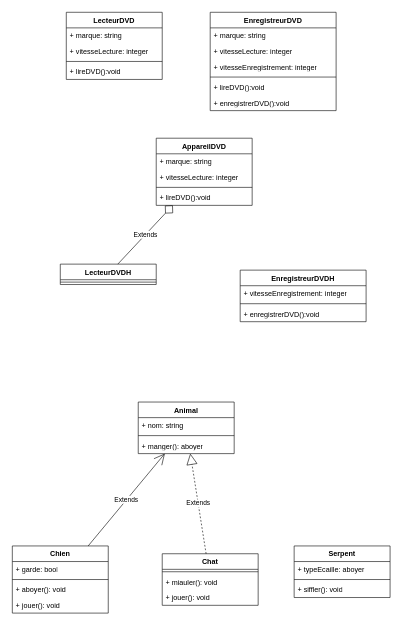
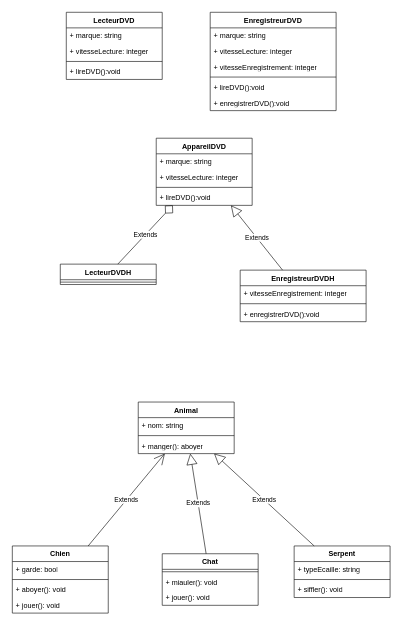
edge "EnregistreurDVDH" -> "AppareilDVD": added, label "Extends"
edge "Serpent" -> "Animal": added, label "Extends"
edge "Chat" -> "Animal": style dashed -> solid
node "+ typeEcaille: aboyer": label "+ typeEcaille: aboyer" -> "+ typeEcaille: string"
